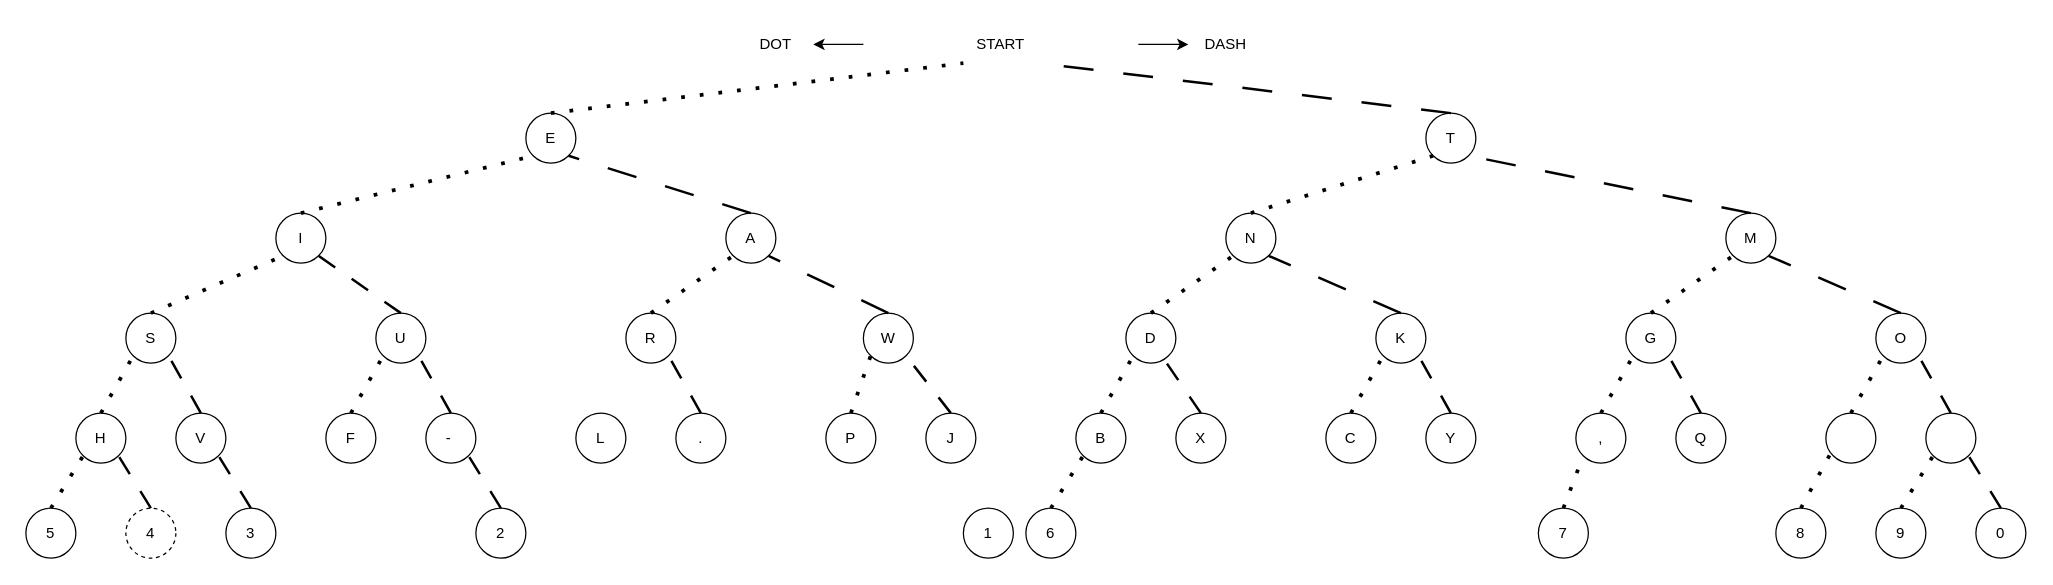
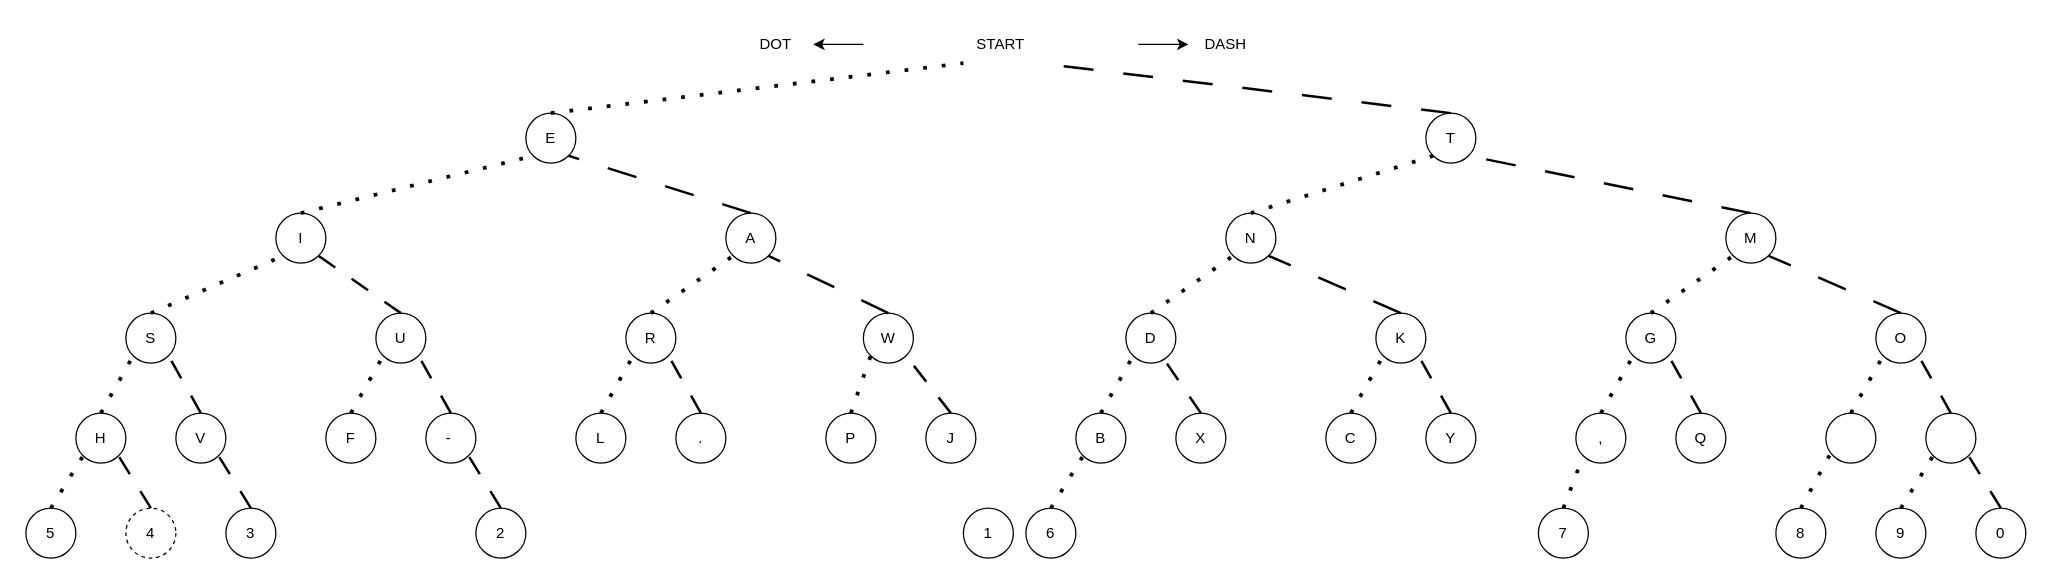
edge "R" -- "L": added
